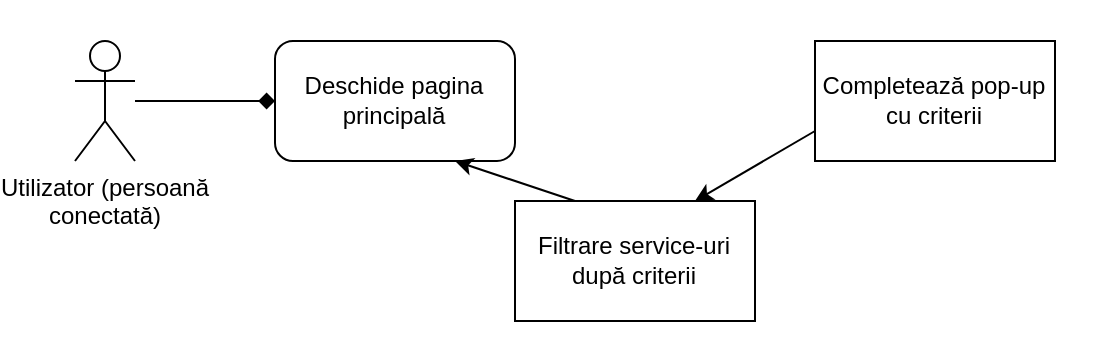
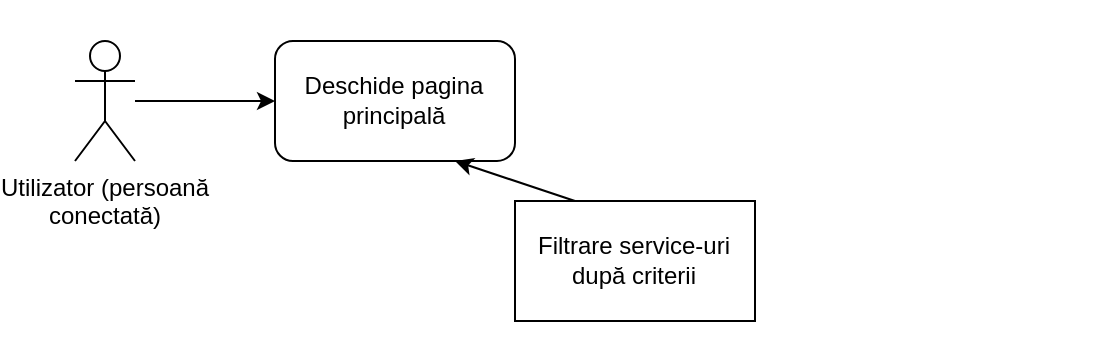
edge "Utilizator (persoană conectată)" -> "Deschide pagina principală": arrowhead diamond -> classic
node "Completează pop-up cu criterii": removed
edge "Completează pop-up cu criterii" -> "Filtrare service-uri după criterii": removed
